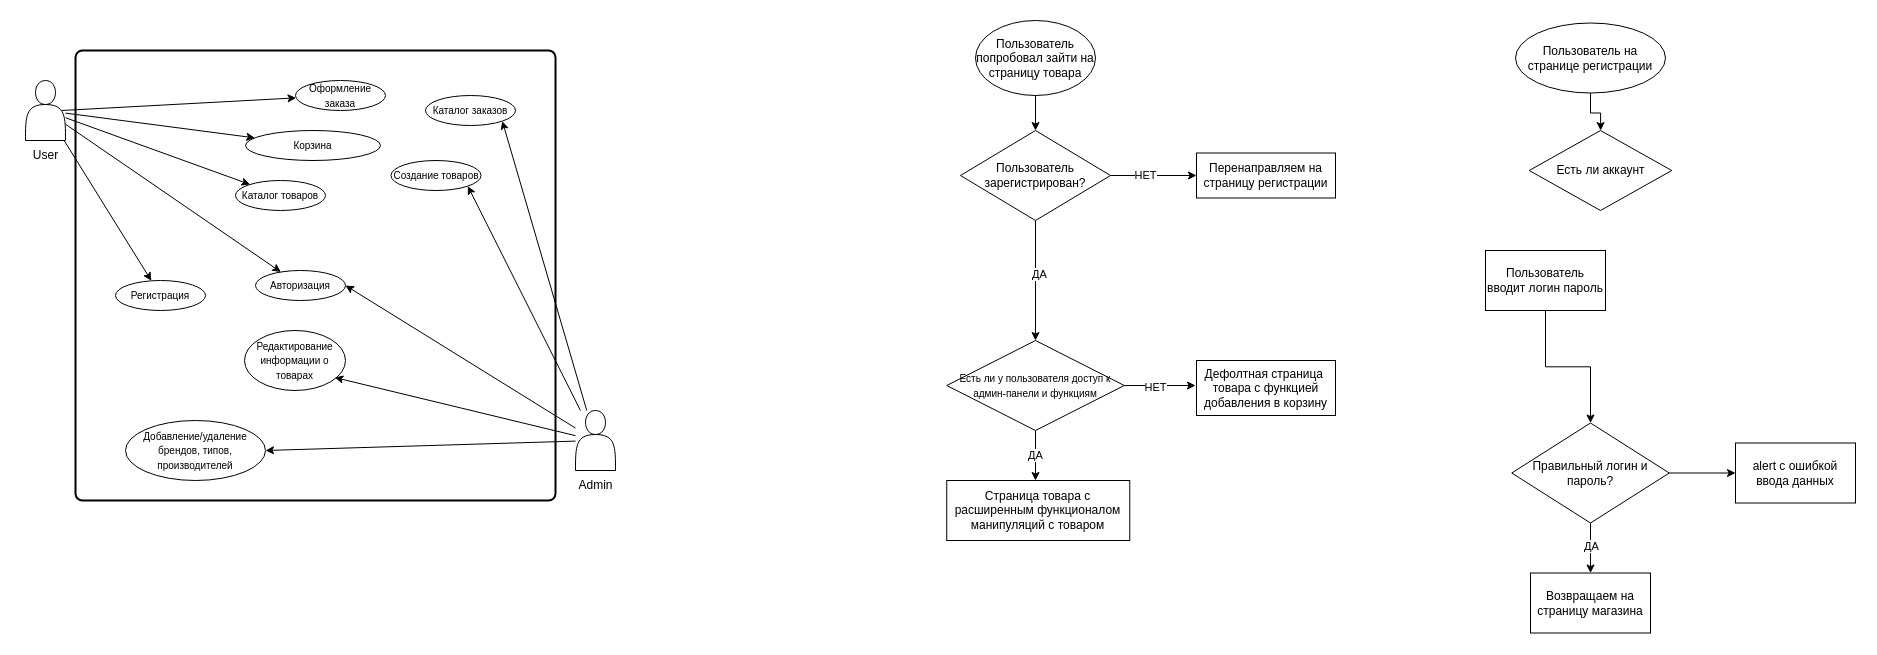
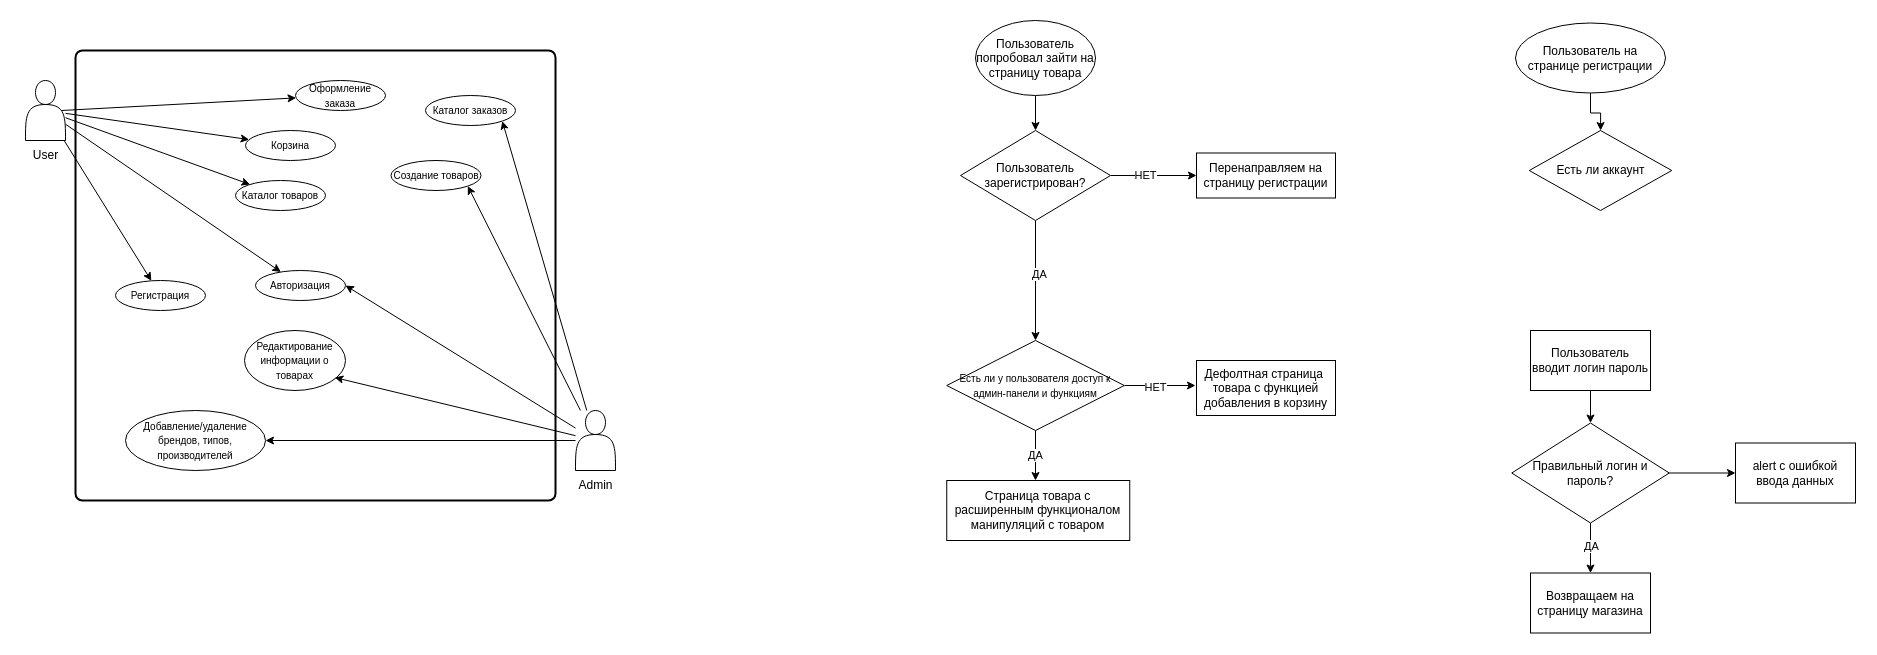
node "Корзина": size 135x30 -> 90x30
node "Пользователь вводит логин пароль": moved (1546, 281) -> (1591, 361)
node "Добавление/удаление брендов, типов, производителей": moved (196, 451) -> (196, 441)
